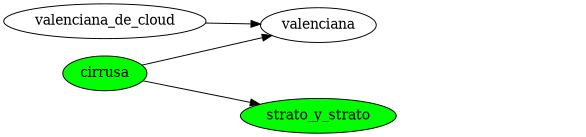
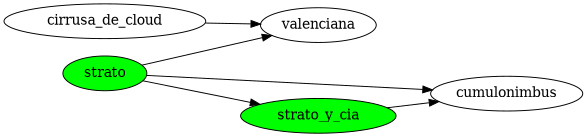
node "valenciana_de_cloud": label "valenciana_de_cloud" -> "cirrusa_de_cloud"
node "cirrusa": label "cirrusa" -> "strato"
node "cumulonimbus": added
node "strato_y_strato": label "strato_y_strato" -> "strato_y_cia"
